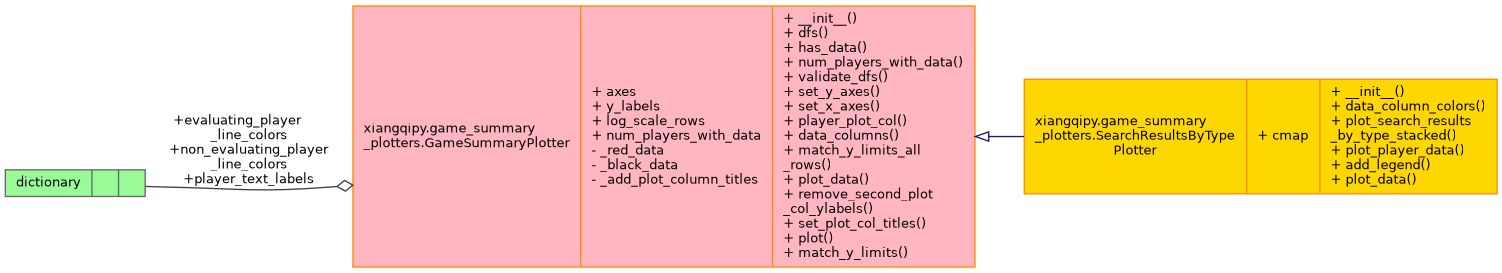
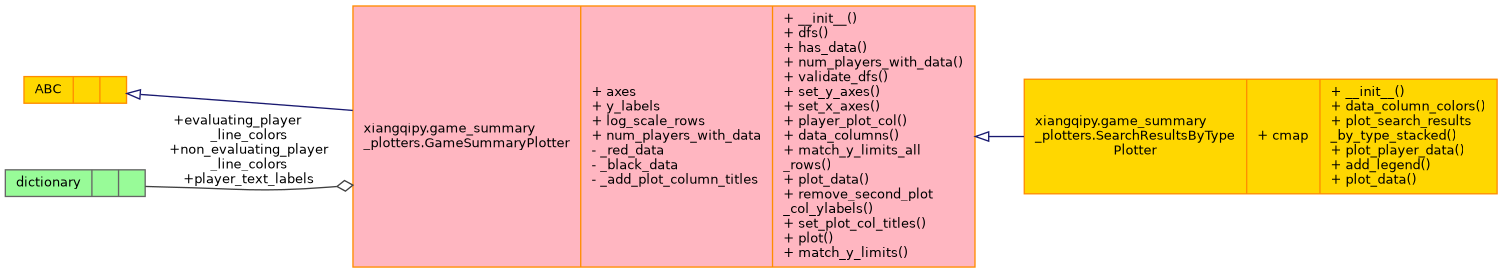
node "ABC": added
